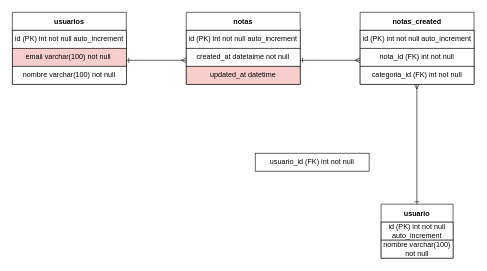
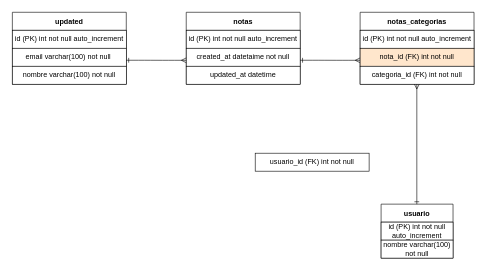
node "usuarios": label "usuarios" -> "updated"
node "notas_created": label "notas_created" -> "notas_categorias"
node "email varchar(100) not null": fillcolor #f8cecc -> #ffffff
node "nota_id (FK) int not null": fillcolor #ffffff -> #ffe6cc
node "updated_at datetime": fillcolor #f8cecc -> #ffffff
